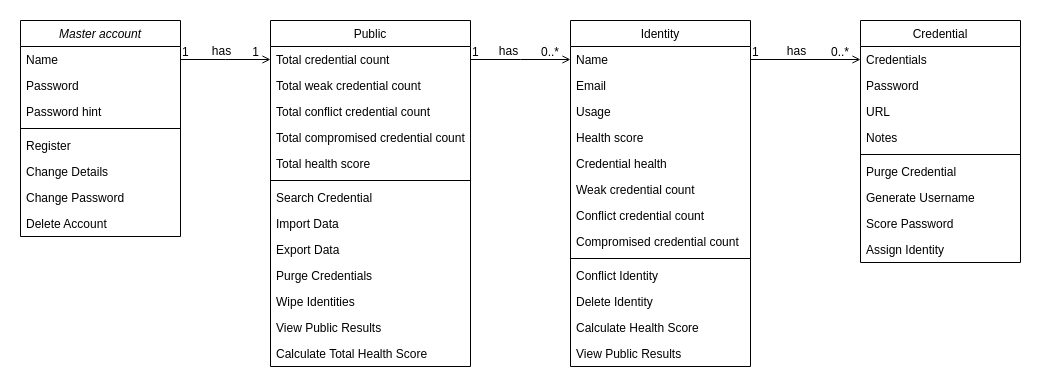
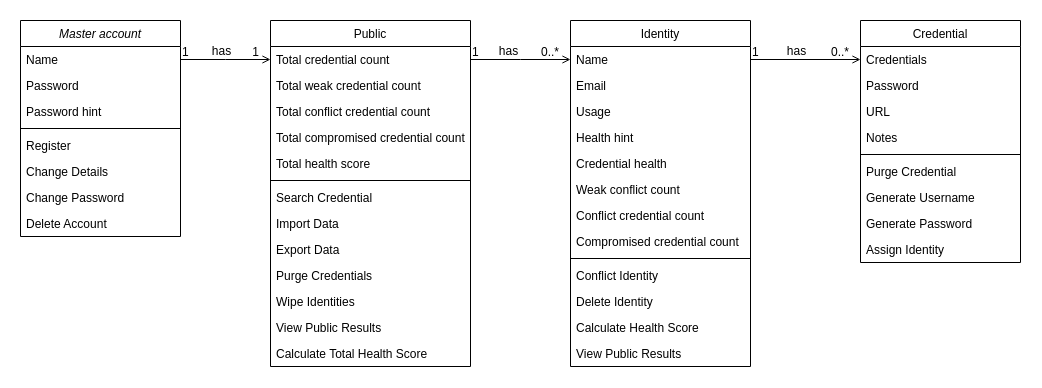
node "Health score": label "Health score" -> "Health hint"
node "Weak credential count": label "Weak credential count" -> "Weak conflict count"
node "Score Password": label "Score Password" -> "Generate Password"
